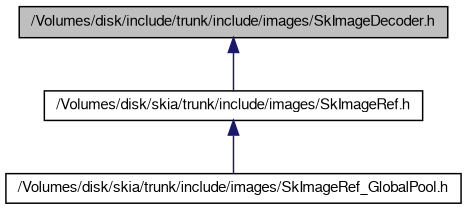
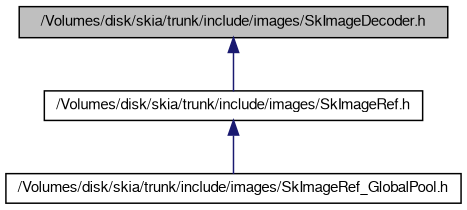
node "/Volumes/disk/include/trunk/include/images/SkImageDecoder.h": label "/Volumes/disk/include/trunk/include/images/SkImageDecoder.h" -> "/Volumes/disk/skia/trunk/include/images/SkImageDecoder.h"
